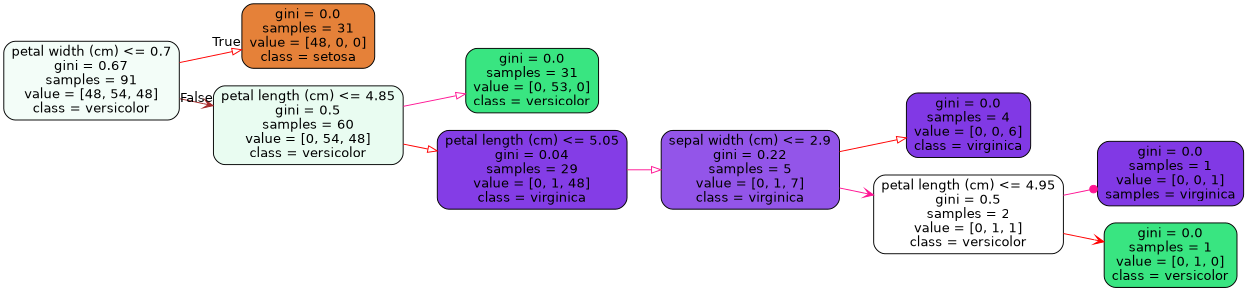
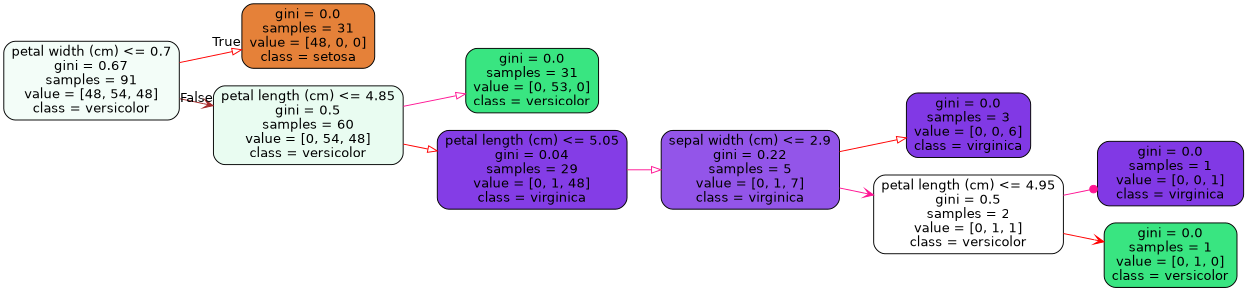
node "gini = 0.0 samples = 4 value = [0, 0, 6] class = virginica": label "gini = 0.0 samples = 4 value = [0, 0, 6] class = virginica" -> "gini = 0.0 samples = 3 value = [0, 0, 6] class = virginica"
node "gini = 0.0 samples = 1 value = [0, 0, 1] samples = virginica": label "gini = 0.0 samples = 1 value = [0, 0, 1] samples = virginica" -> "gini = 0.0 samples = 1 value = [0, 0, 1] class = virginica"
